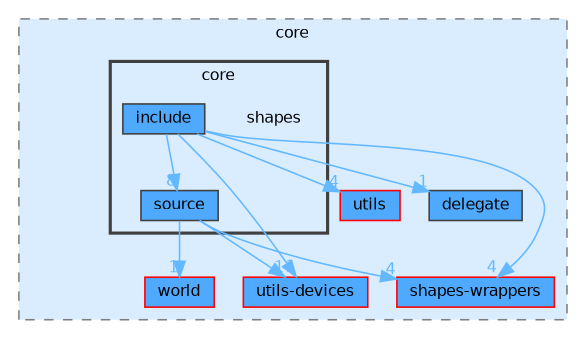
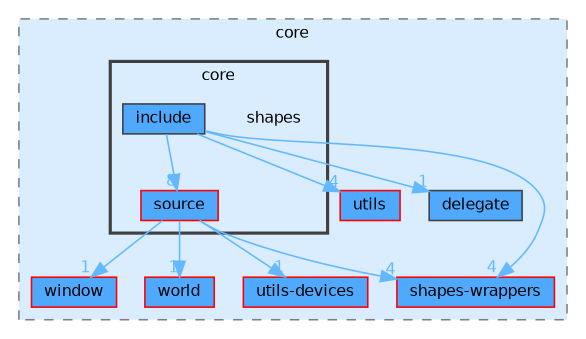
edge "include" -> "utils-devices": removed
node "source": color grey25 -> red
node "window": added
